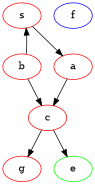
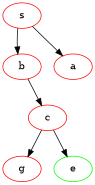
node "f": removed
edge "b" -> "s": reversed
edge "a" -> "c": removed
